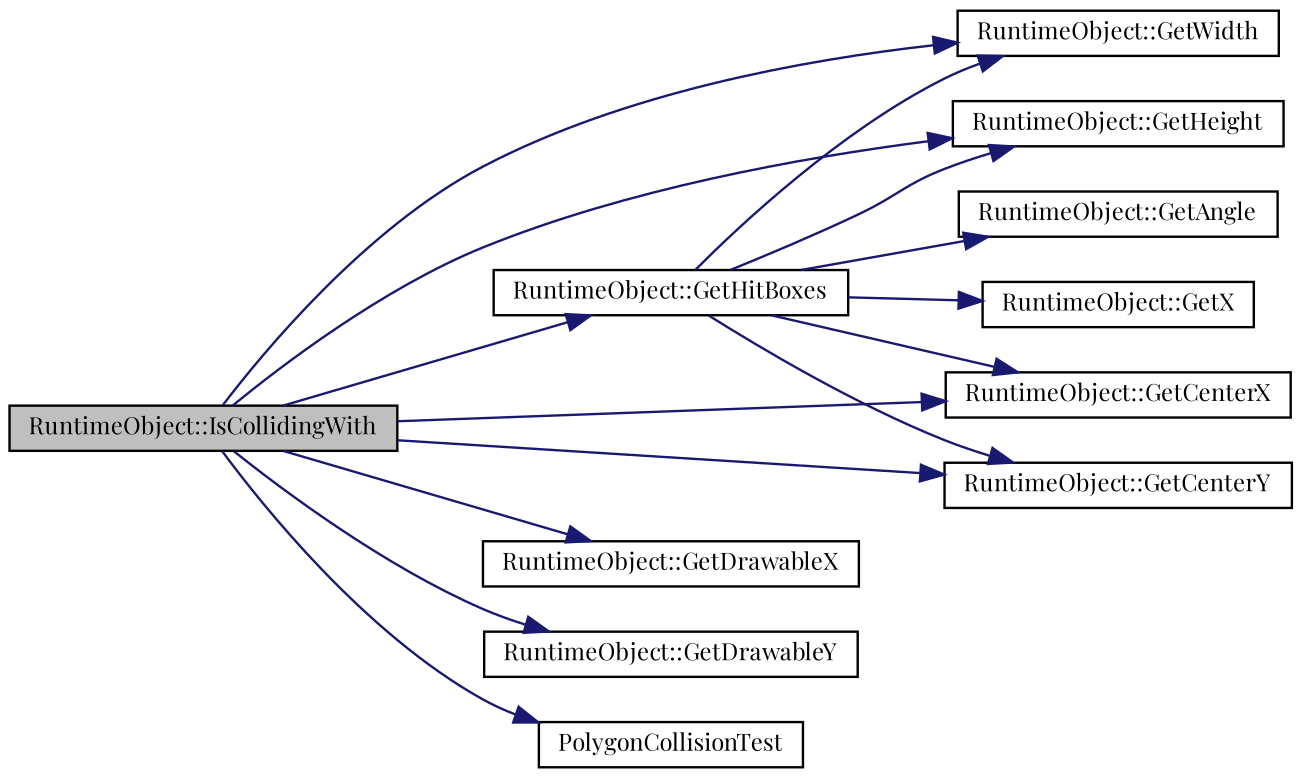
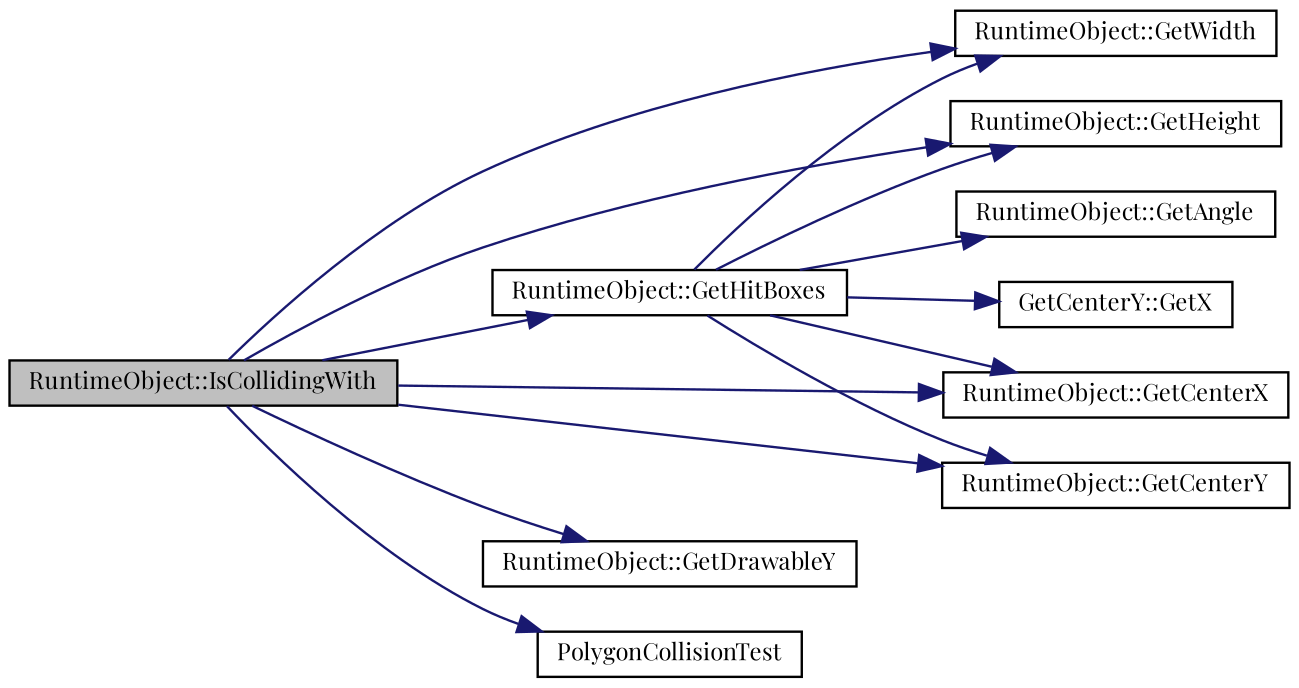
node "RuntimeObject::GetX": label "RuntimeObject::GetX" -> "GetCenterY::GetX"
node "RuntimeObject::GetDrawableX": removed
